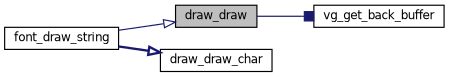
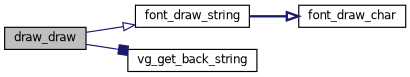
node "vg_get_back_buffer": label "vg_get_back_buffer" -> "vg_get_back_string"
edge "font_draw_string" -> "draw_draw": reversed
node "draw_draw_char": label "draw_draw_char" -> "font_draw_char"
